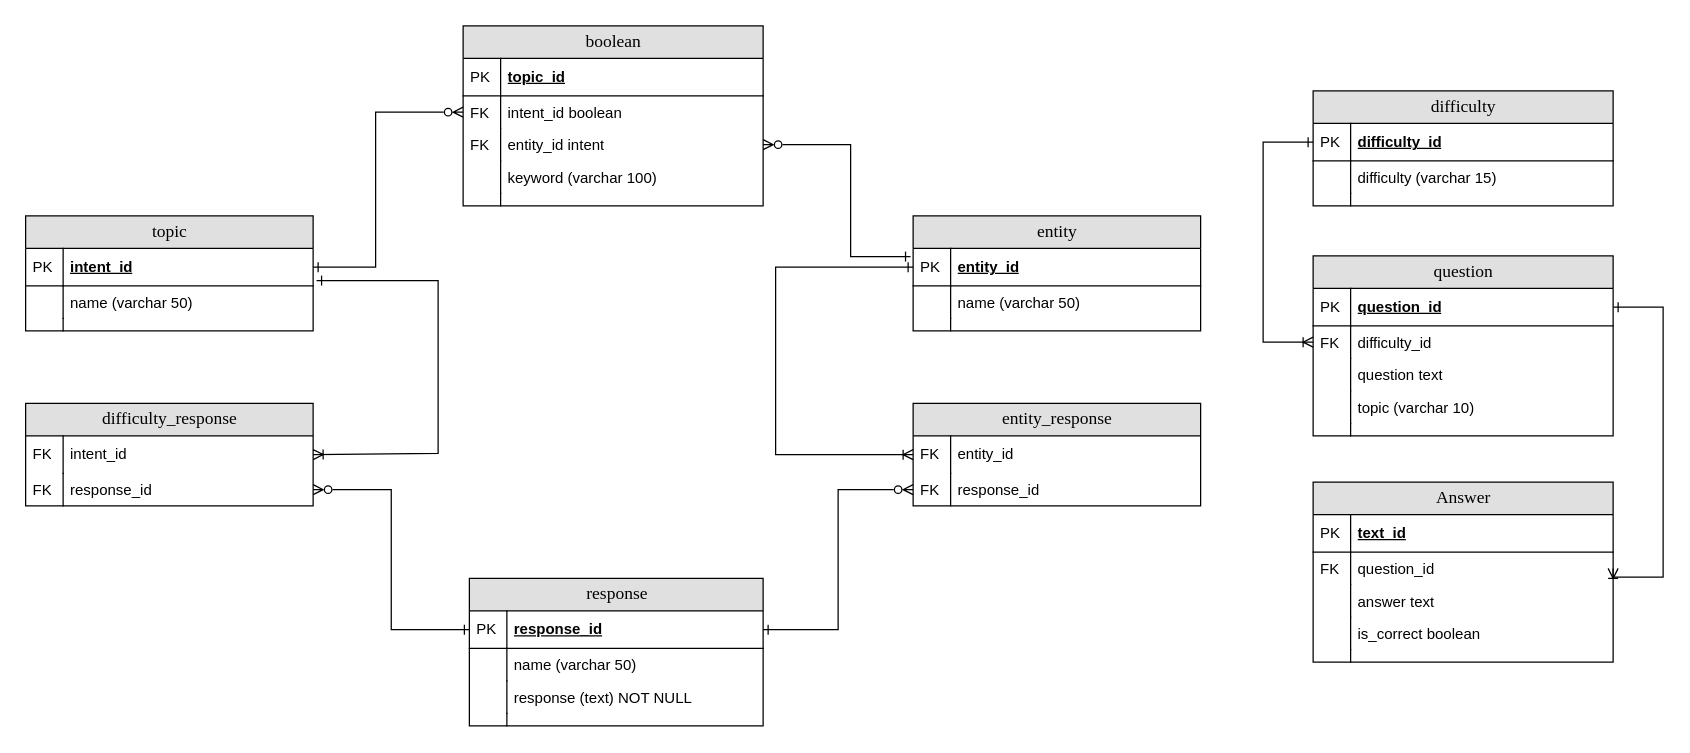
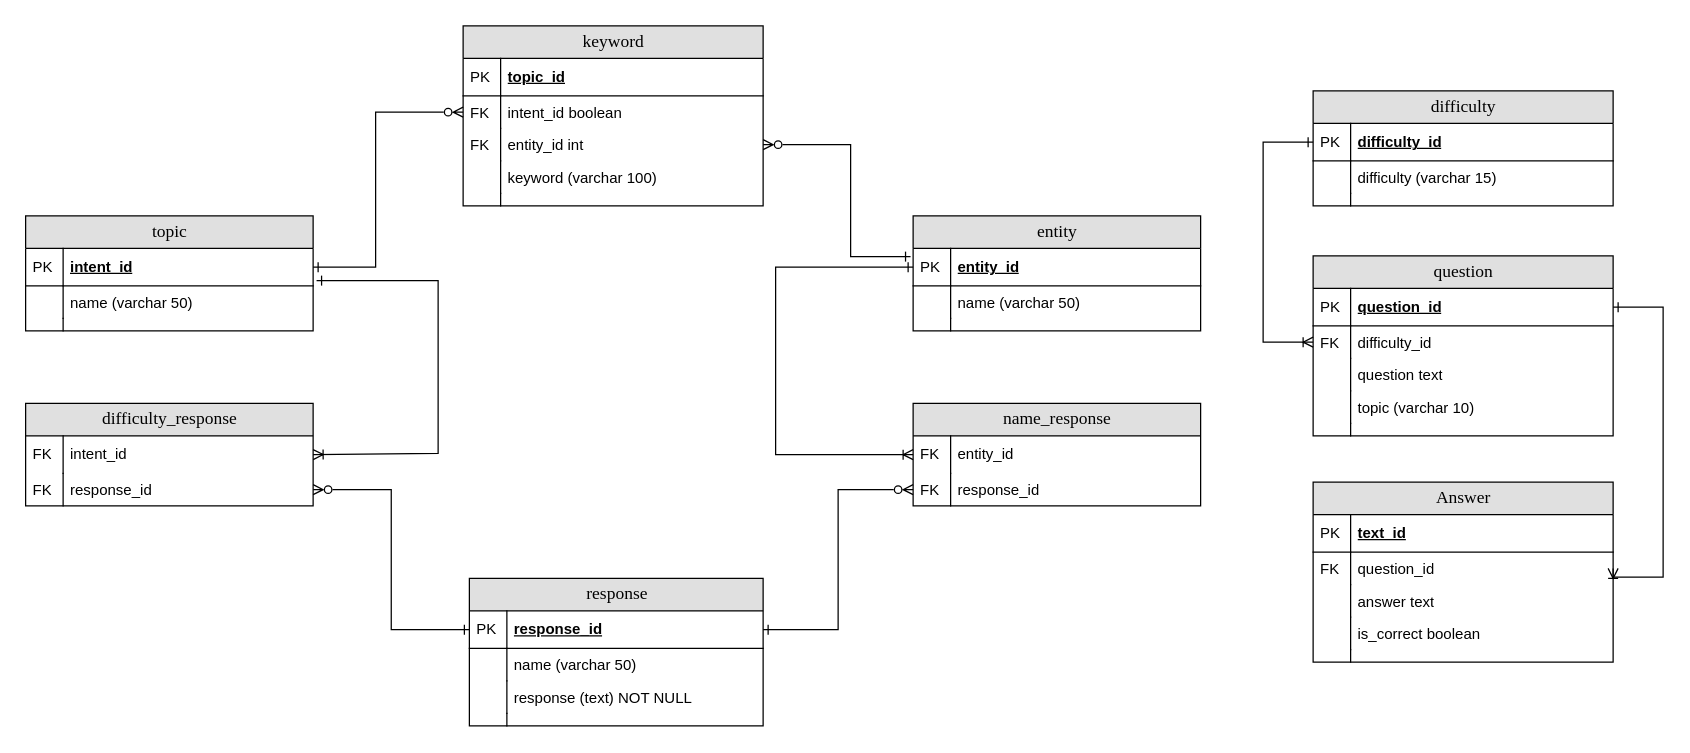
node "boolean": label "boolean" -> "keyword"
node "entity_id intent": label "entity_id intent" -> "entity_id int"
node "entity_response": label "entity_response" -> "name_response"
